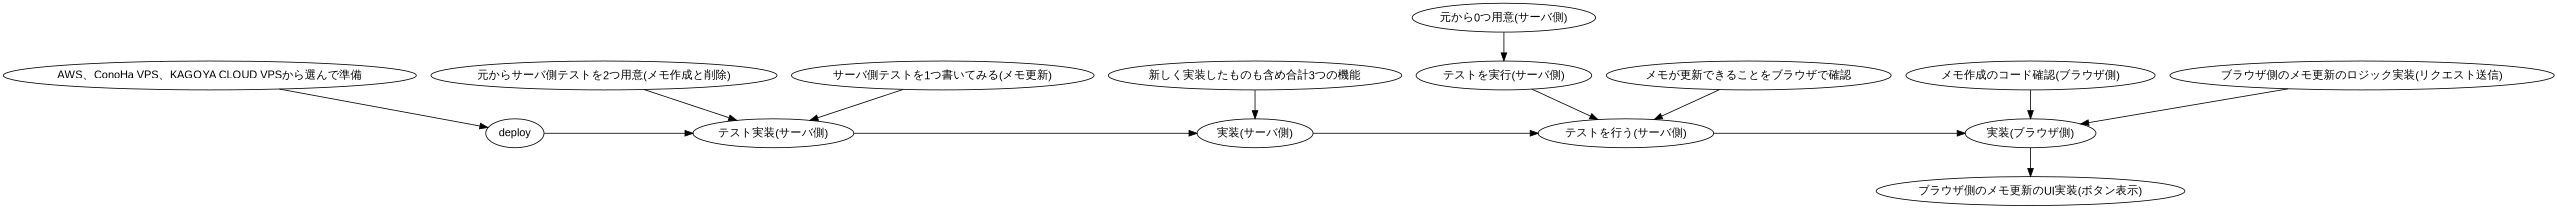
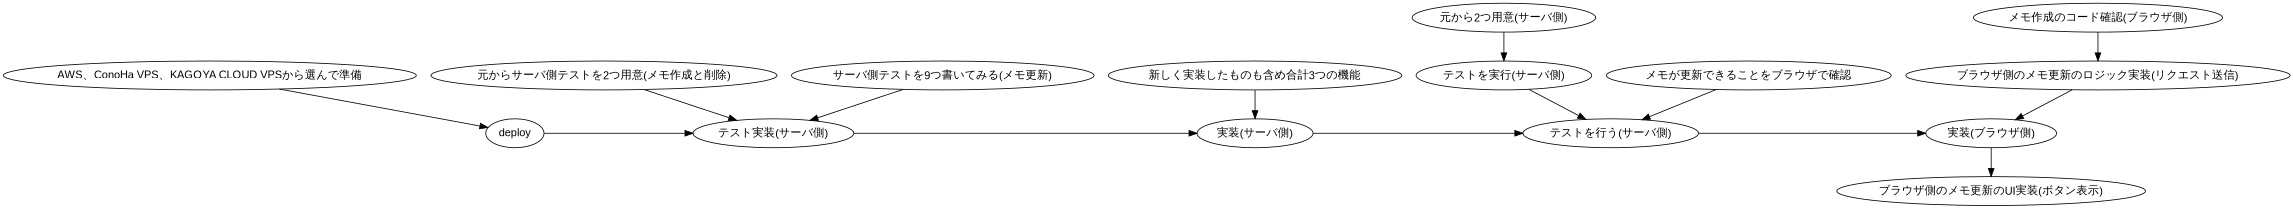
node "元から0つ用意(サーバ側)": label "元から0つ用意(サーバ側)" -> "元から2つ用意(サーバ側)"
node "サーバ側テストを1つ書いてみる(メモ更新)": label "サーバ側テストを1つ書いてみる(メモ更新)" -> "サーバ側テストを9つ書いてみる(メモ更新)"
edge "メモ作成のコード確認(ブラウザ側)" -> "実装(ブラウザ側)": now "メモ作成のコード確認(ブラウザ側)" -> "ブラウザ側のメモ更新のロジック実装(リクエスト送信)"
